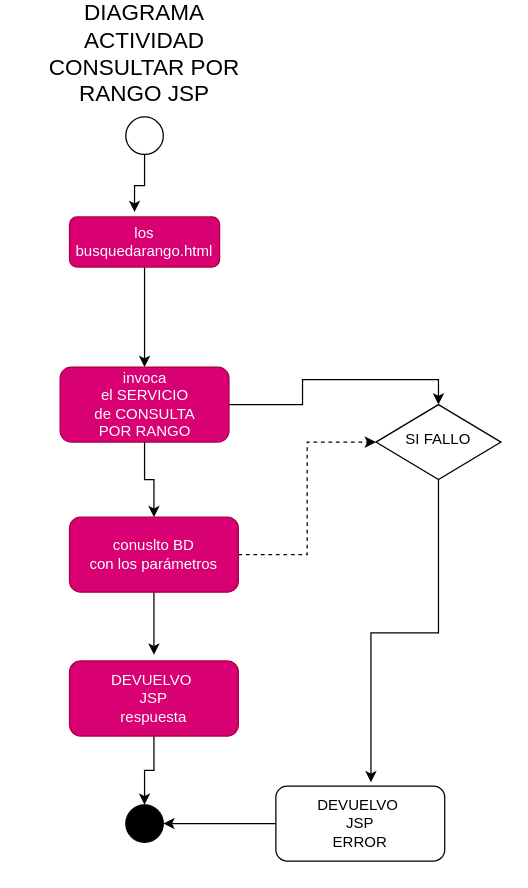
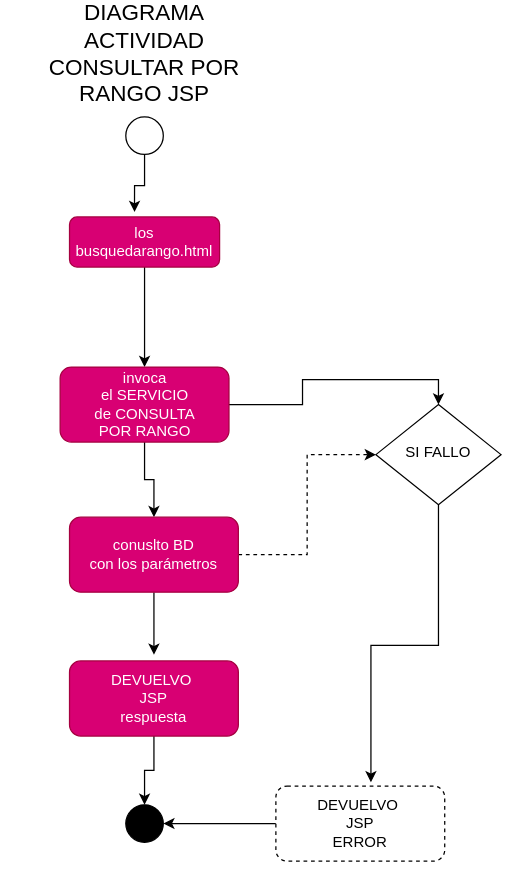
node "SI FALLO": size 125x75 -> 125x100
node "DEVUELVO JSP ERROR": style solid -> dashed
